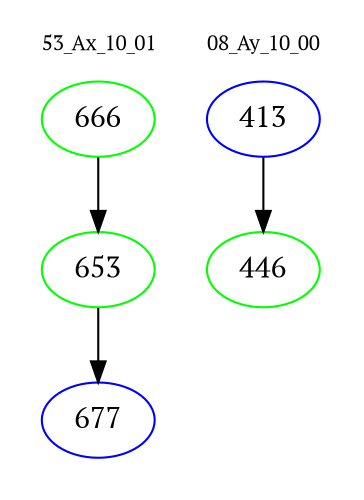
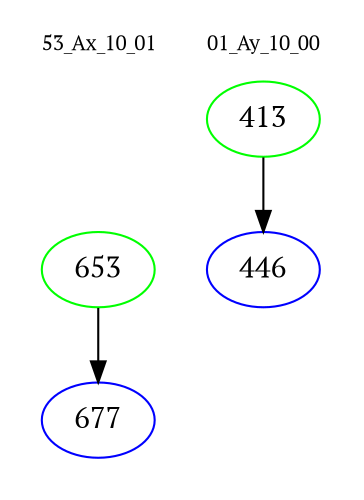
cluster "08_Ay_10_00": label "08_Ay_10_00" -> "01_Ay_10_00"
node "666": removed
node "413": color blue -> green
node "446": color green -> blue
